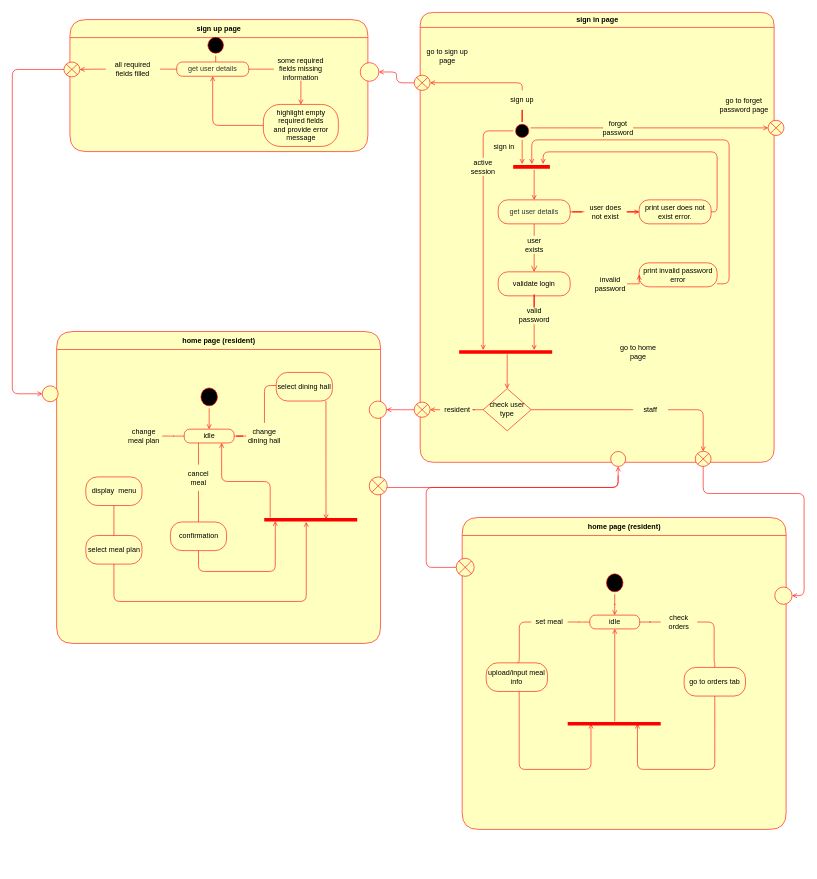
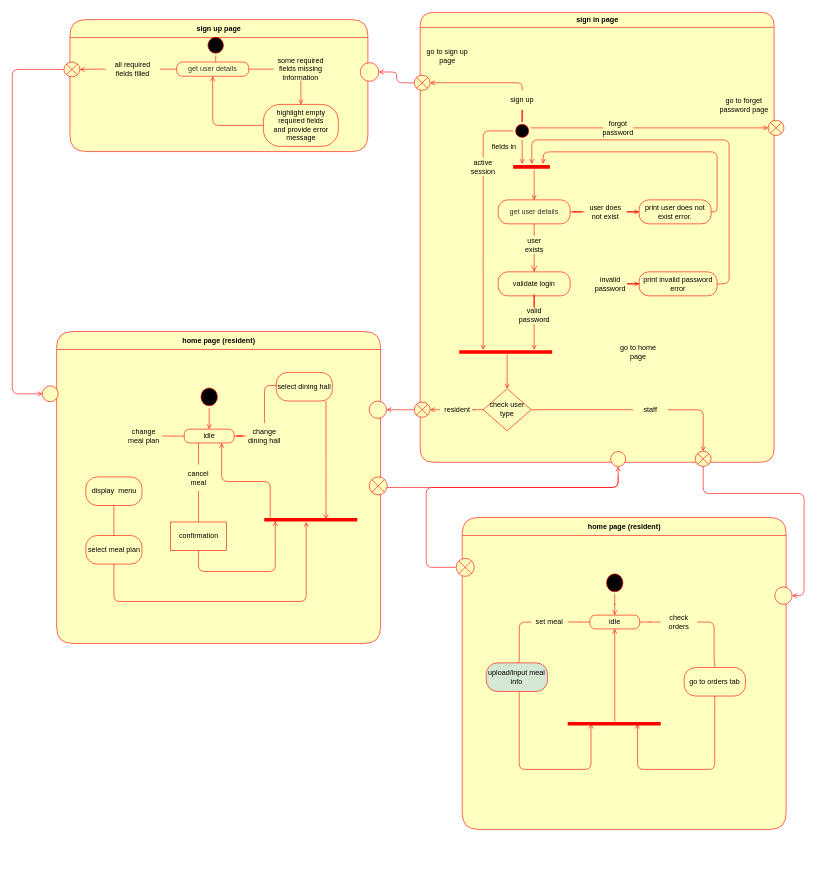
node "sign in": label "sign in" -> "fields in"
node "print invalid password error": moved (678, 275) -> (678, 284)
node "confirmation": shape rounded rectangle -> rectangle
node "upload/input meal info": fillcolor #ffffc0 -> #d5e8d4
